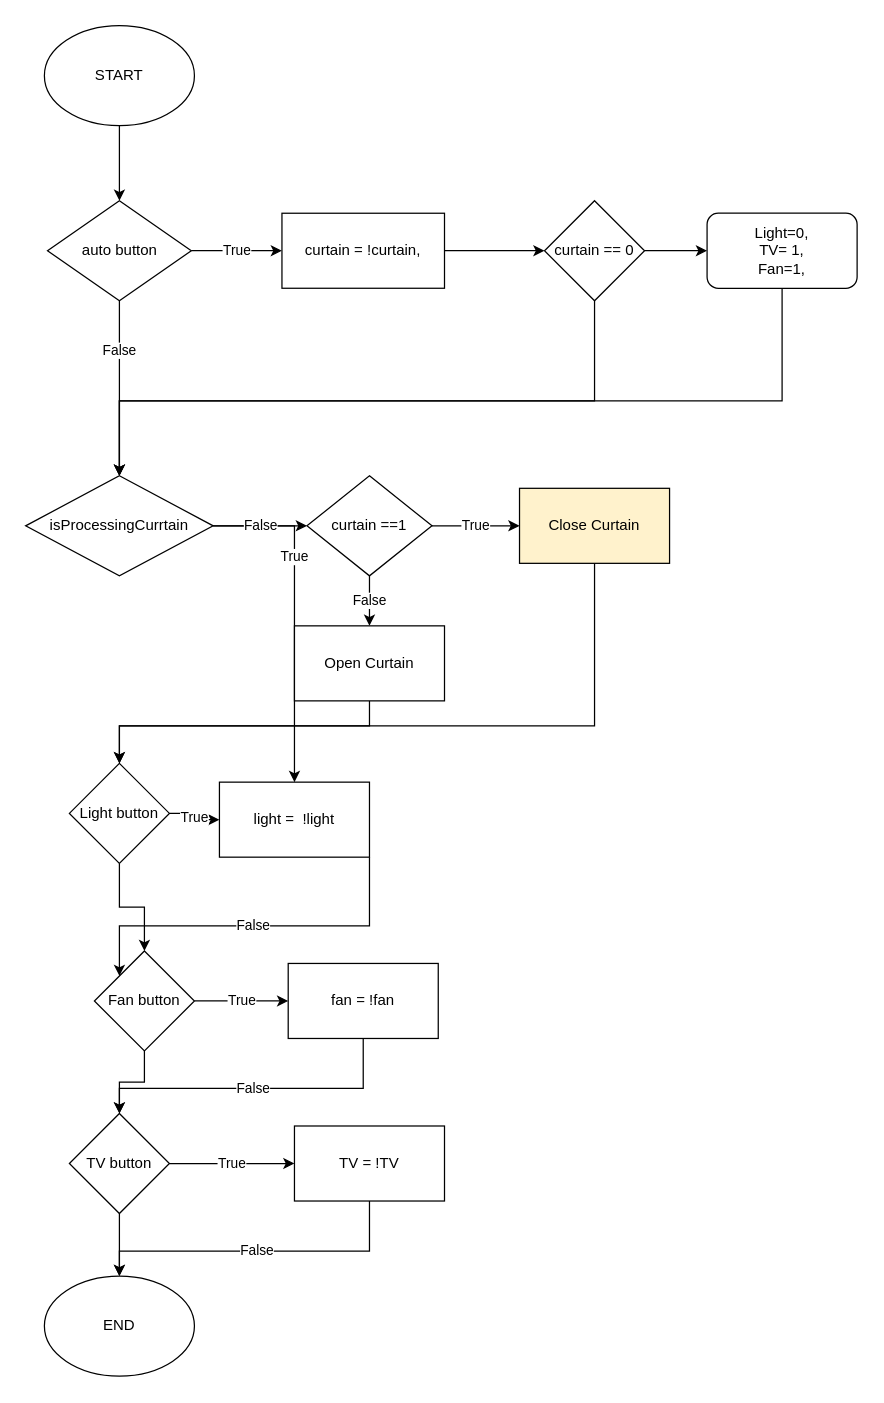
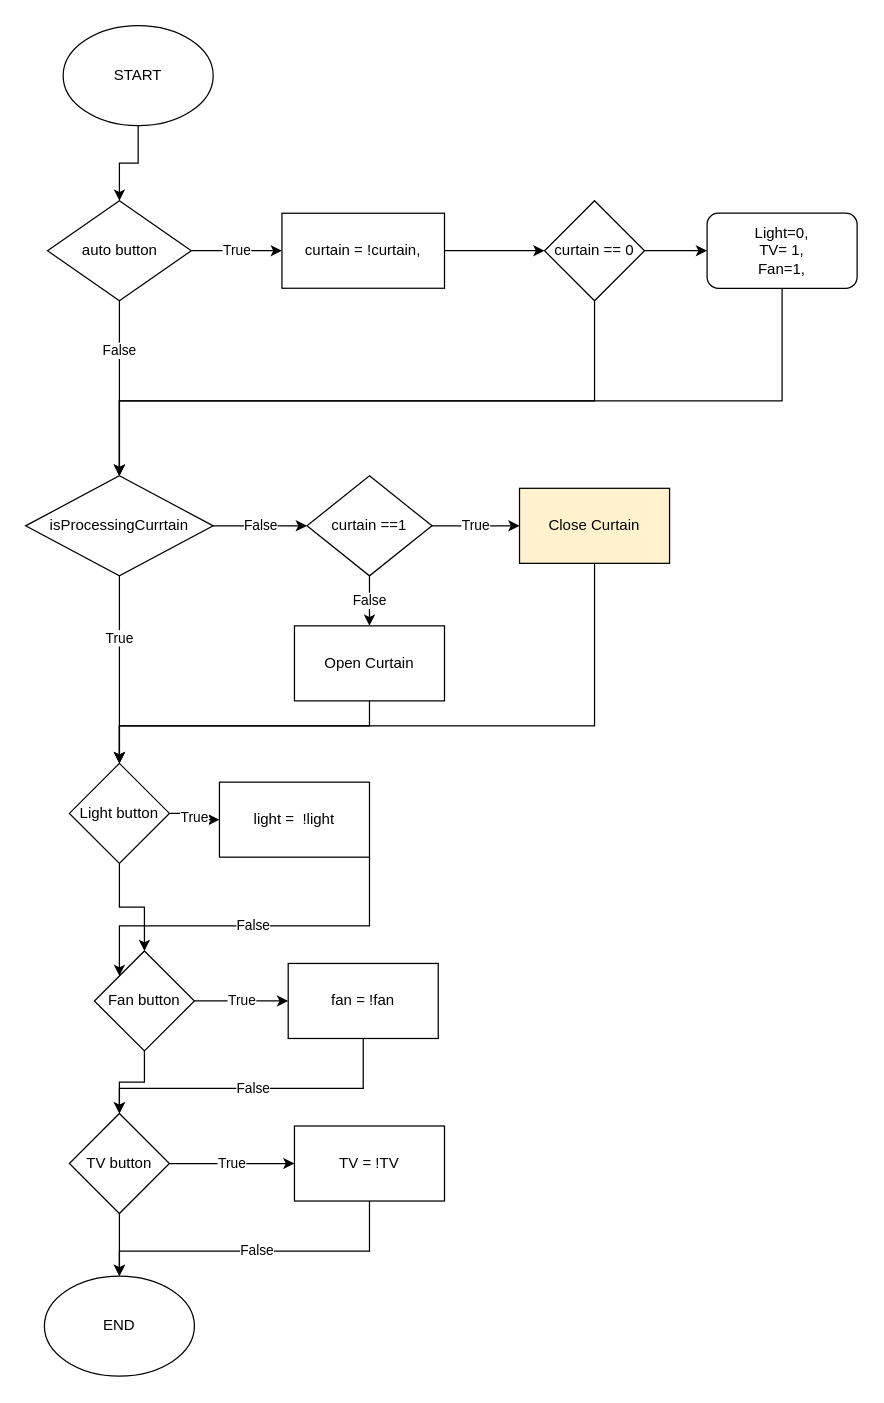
node "START": moved (119, 76) -> (138, 76)
edge "isProcessingCurrtain" -> "light = !light": now "isProcessingCurrtain" -> "Light button"
